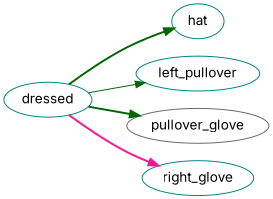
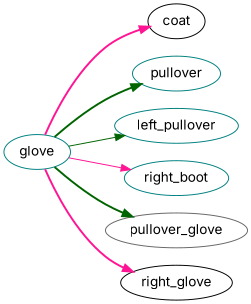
node "coat": added
node "hat": label "hat" -> "pullover"
node "dressed": label "dressed" -> "glove"
node "right_boot": added
node "right_glove": color teal -> black
